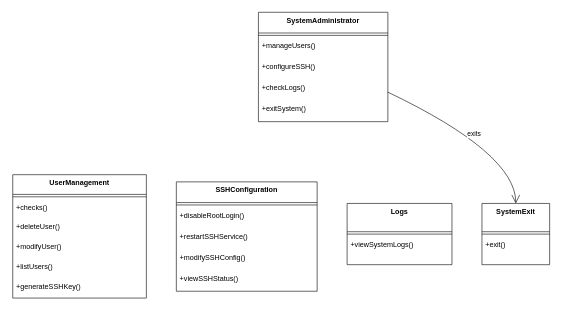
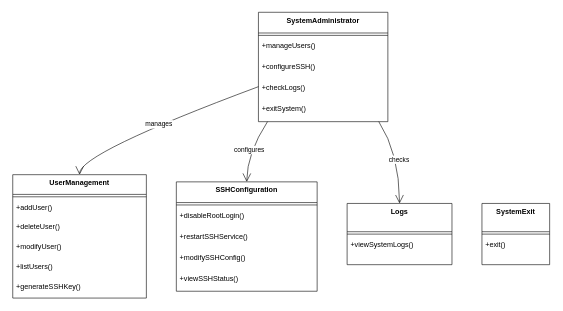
edge "SystemAdministrator" -> "UserManagement": added, label "manages"
edge "SystemAdministrator" -> "SystemExit": removed, label "exits"
edge "SystemAdministrator" -> "SSHConfiguration": added, label "configures"
edge "SystemAdministrator" -> "Logs": added, label "checks"
node "+checks()": label "+checks()" -> "+addUser()"
